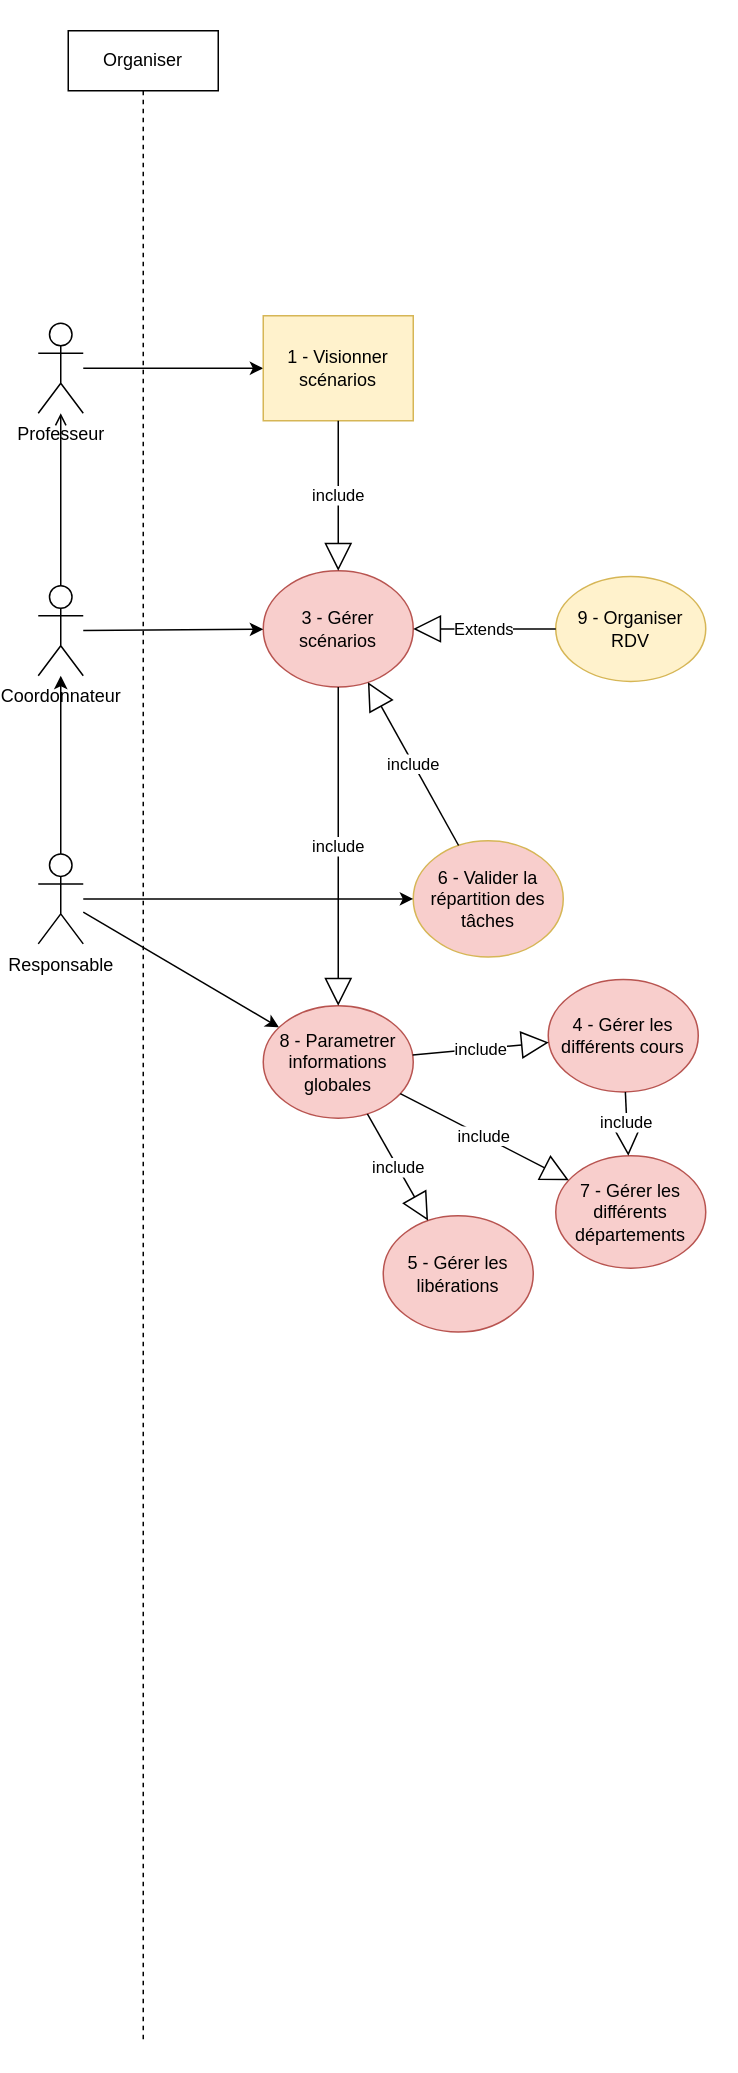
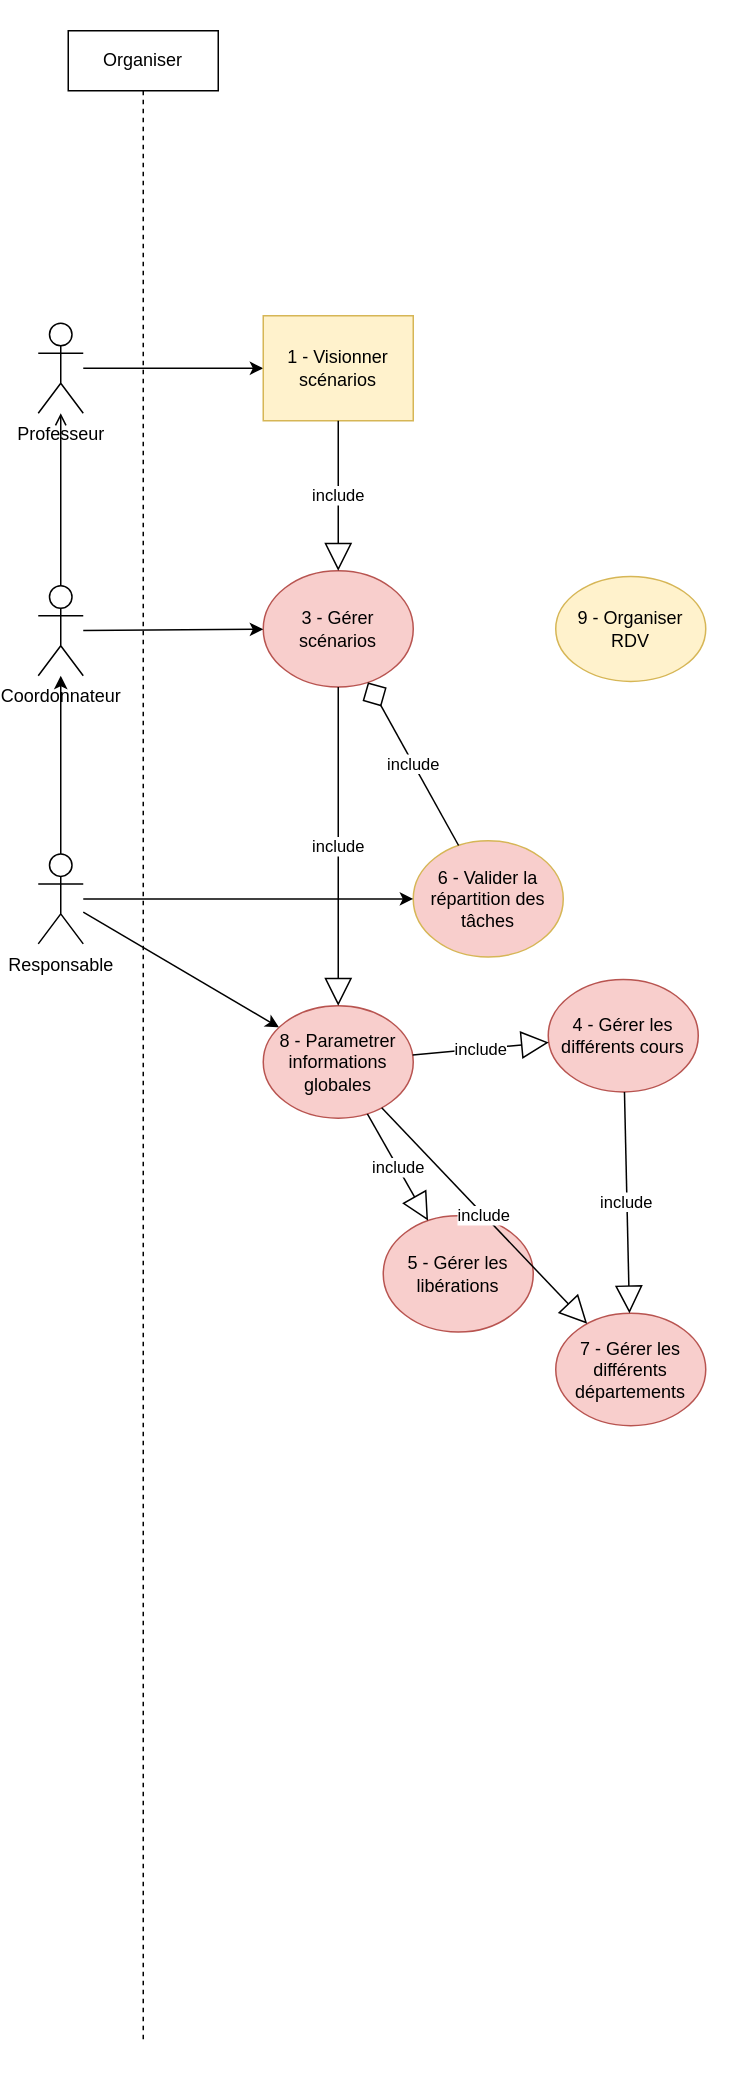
edge "9 - Organiser RDV" -> "3 - Gérer scénarios": removed, label "Extends"
edge "6 - Valider la répartition des tâches" -> "3 - Gérer scénarios": arrowhead block -> diamond
node "7 - Gérer les différents départements": moved (631, 1212) -> (631, 1370)
